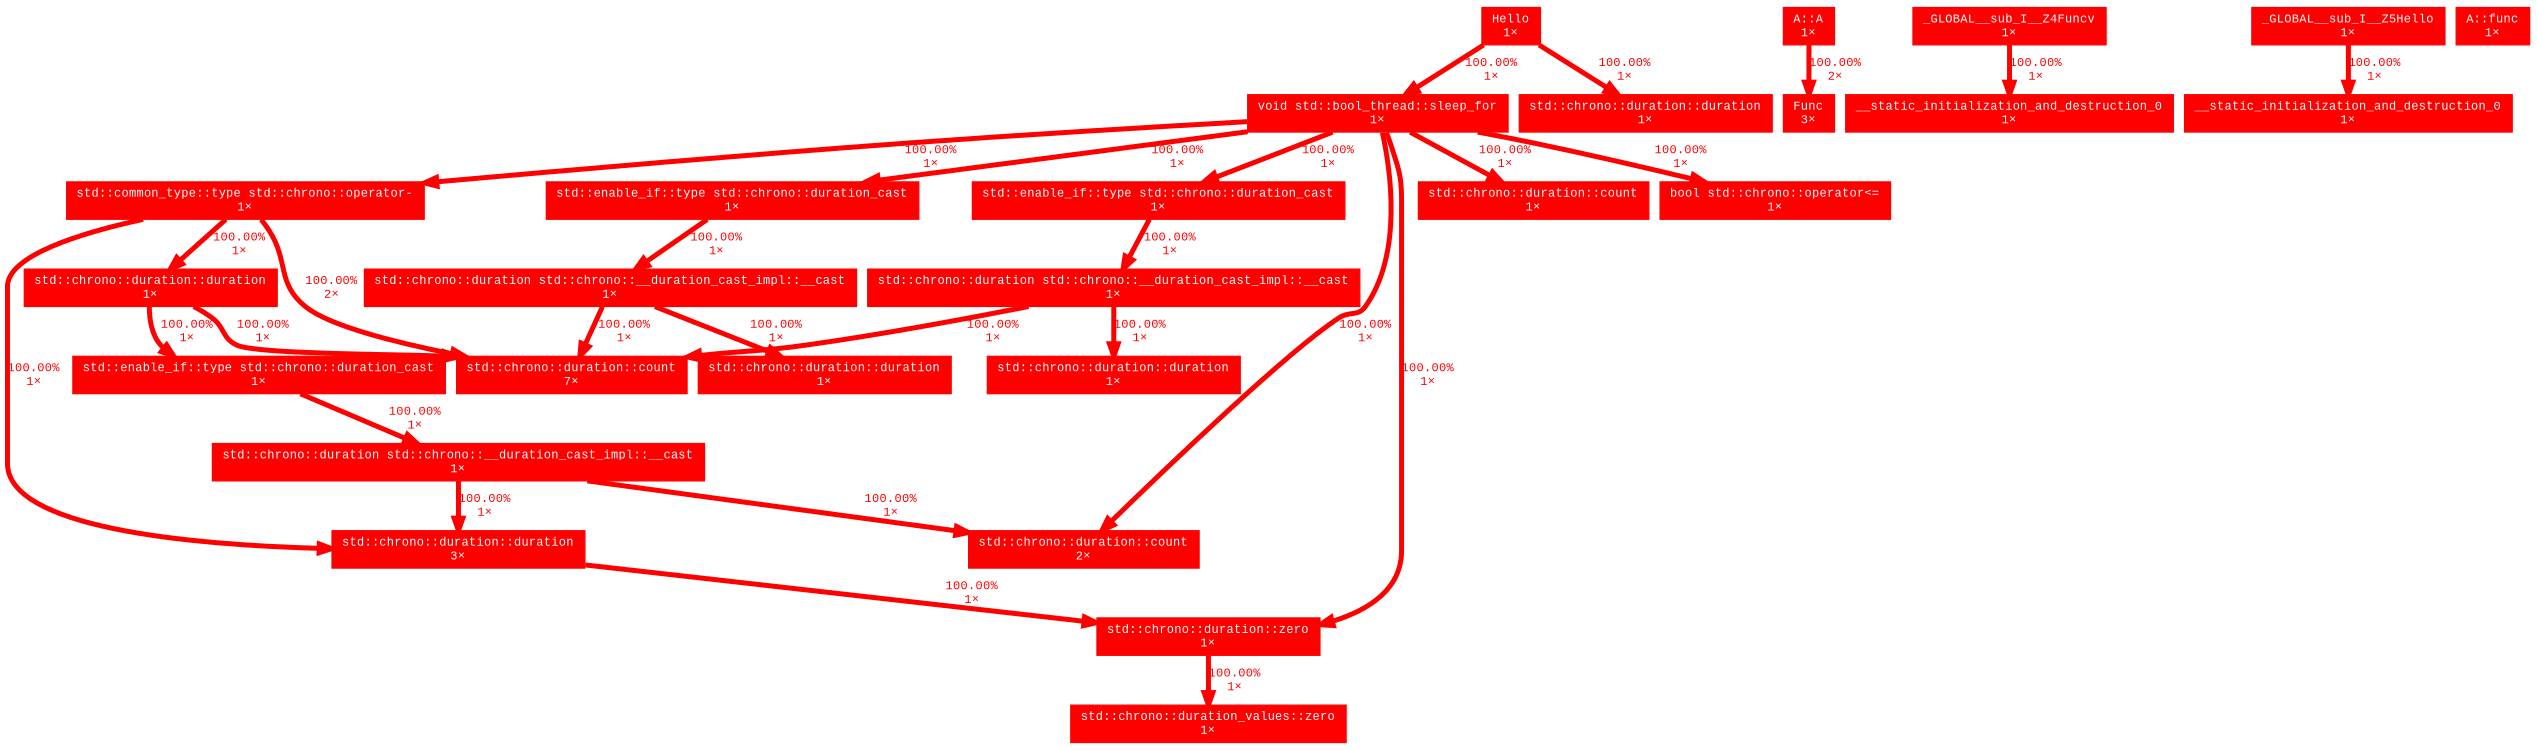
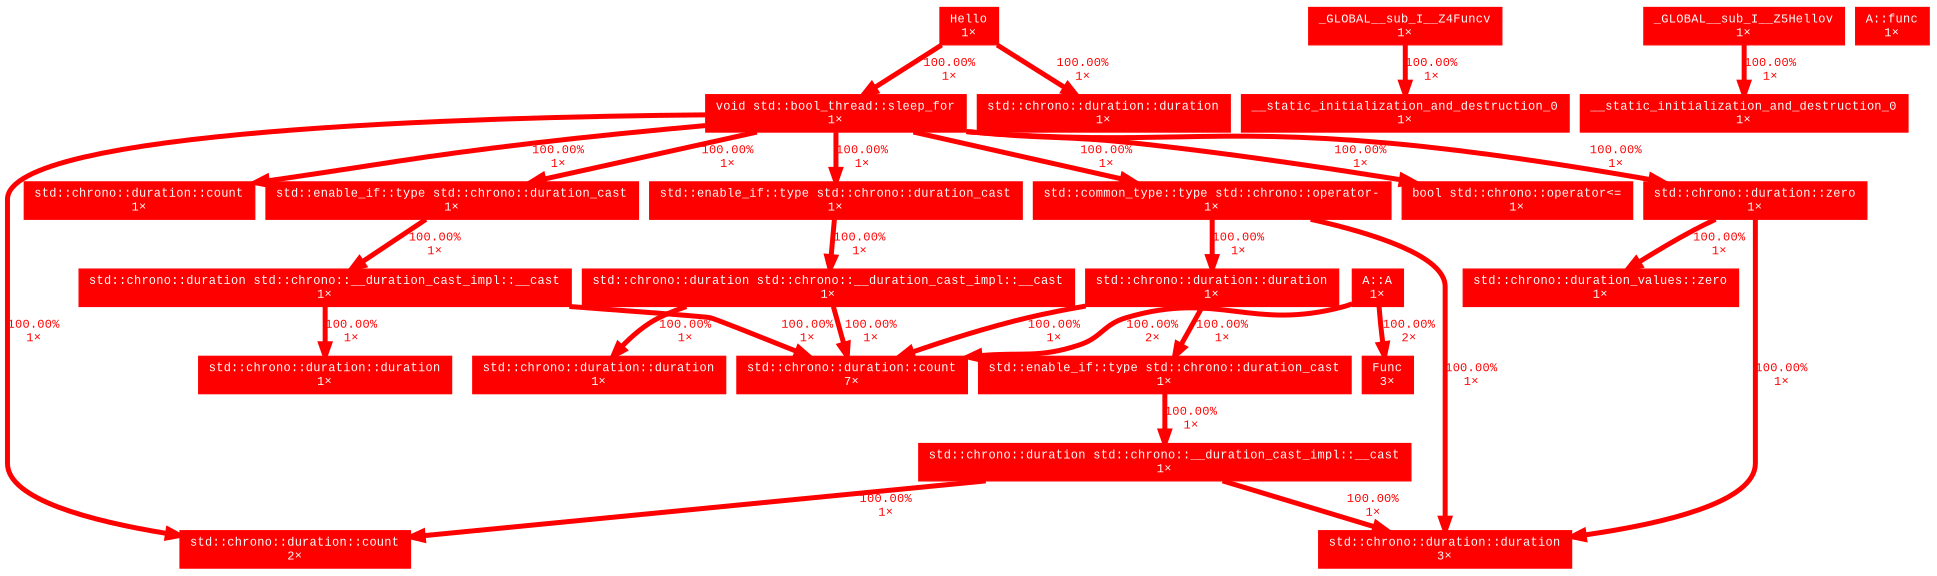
node "_GLOBAL__sub_I__Z5Hello 1×": label "_GLOBAL__sub_I__Z5Hello 1×" -> "_GLOBAL__sub_I__Z5Hellov 1×"
edge "std::common_type::type std::chrono::operator- 1×" -> "std::chrono::duration::count 7×": now "A::A 1×" -> "std::chrono::duration::count 7×"
edge "std::chrono::duration::duration 3×" -> "std::chrono::duration::zero 1×": reversed
